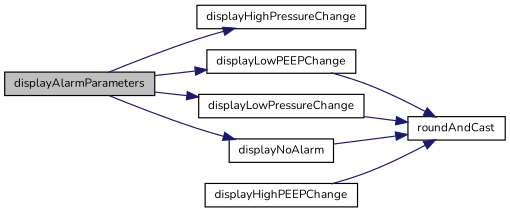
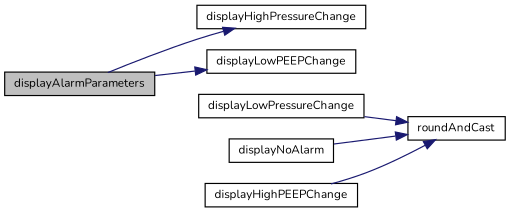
edge "displayLowPEEPChange" -> "roundAndCast": removed
edge "displayAlarmParameters" -> "displayLowPressureChange": removed
edge "displayAlarmParameters" -> "displayNoAlarm": removed
